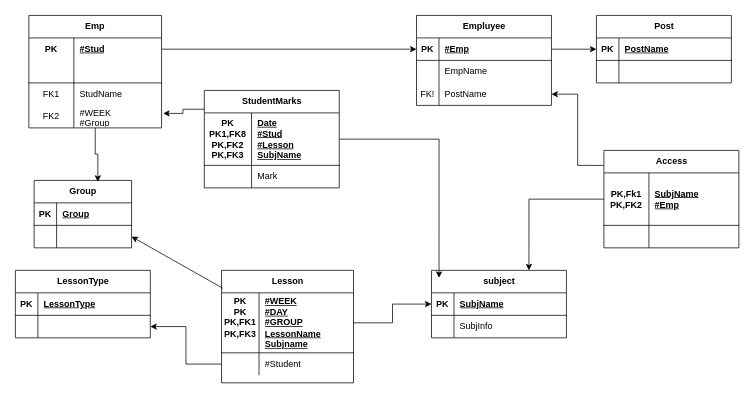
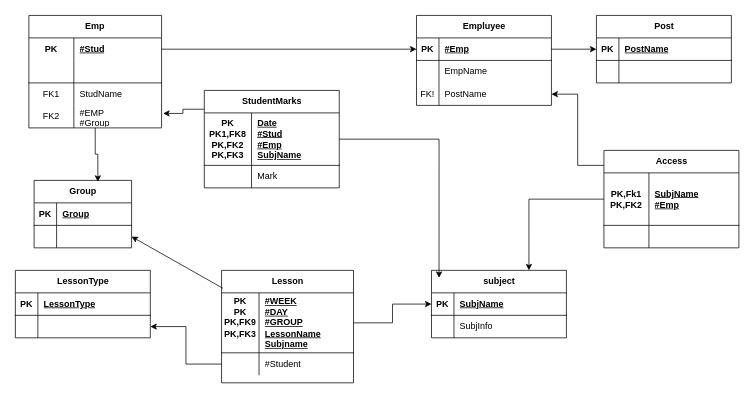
node "#WEEK #Group": label "#WEEK #Group" -> "#EMP #Group"
node "Date #Stud #Lesson SubjName": label "Date #Stud #Lesson SubjName" -> "Date #Stud #Emp SubjName"
node "PK PK PK,FK1 PK,FK3": label "PK PK PK,FK1 PK,FK3" -> "PK PK PK,FK9 PK,FK3"
